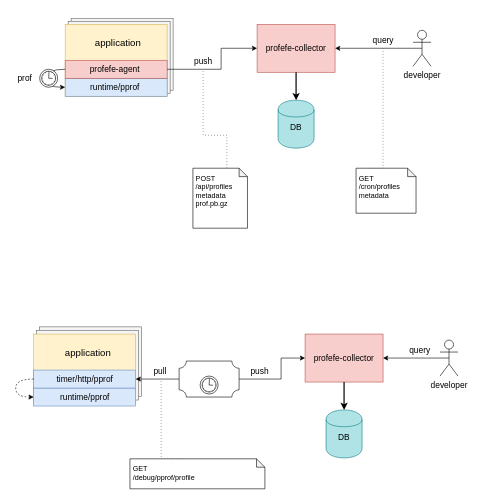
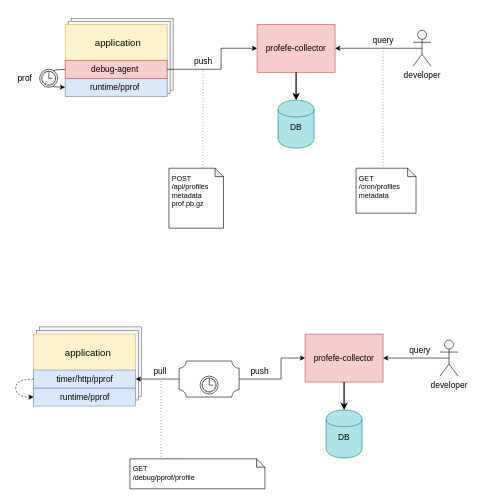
node "profefe-agent": label "profefe-agent" -> "debug-agent"
node "POST /api/profilesmetadata prof.pb.gz": moved (220, 198) -> (196, 198)
